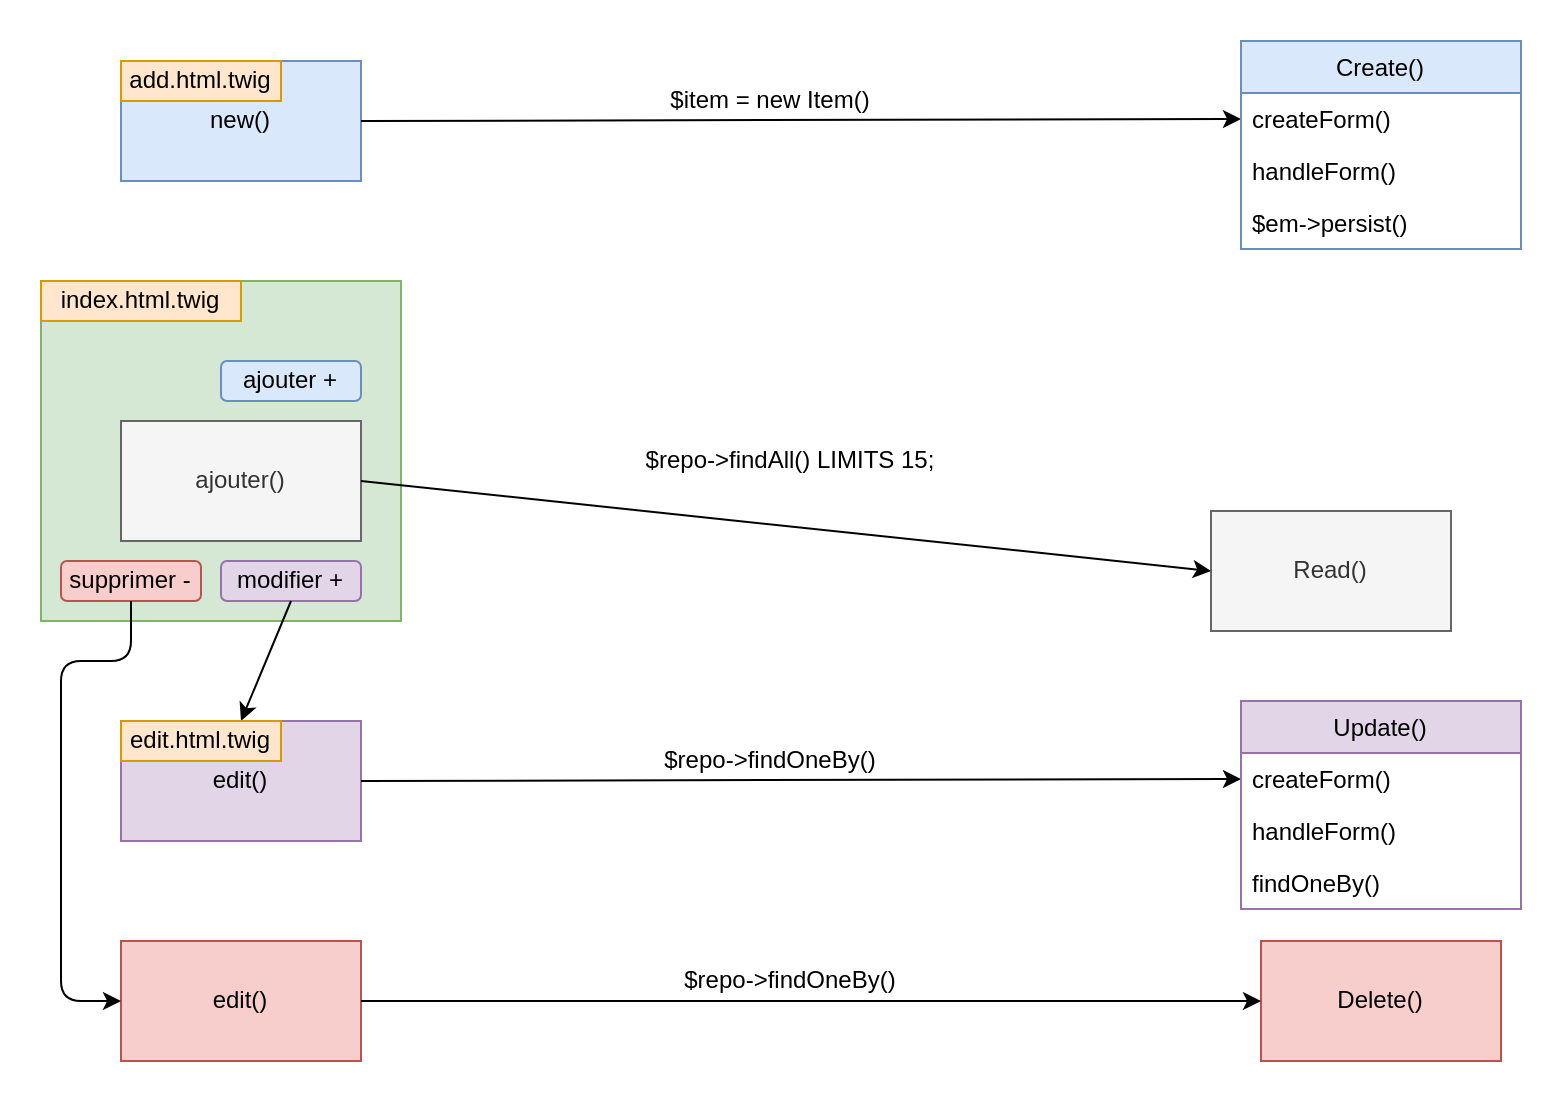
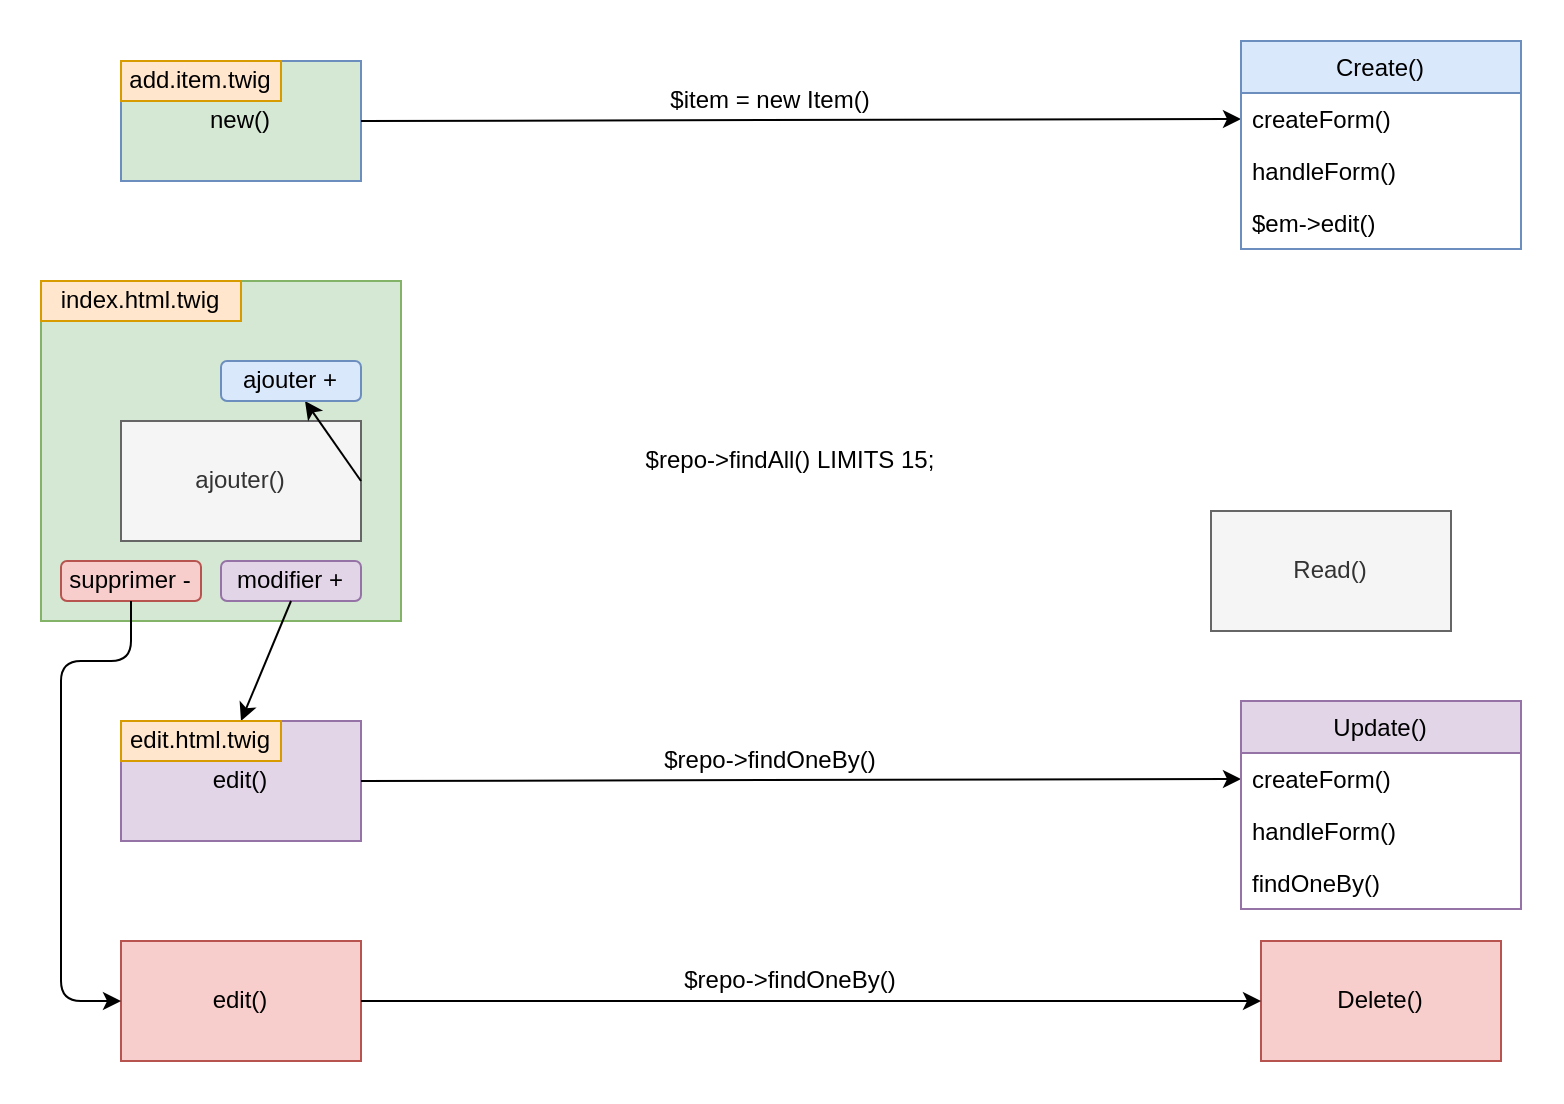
node "add.html.twig": label "add.html.twig" -> "add.item.twig"
node "new()": fillcolor #dae8fc -> #d5e8d4
node "$em->persist()": label "$em->persist()" -> "$em->edit()"
edge "ajouter()" -> "Read()": now "ajouter()" -> "ajouter +"
